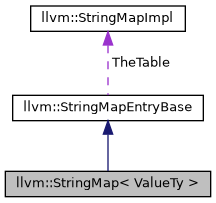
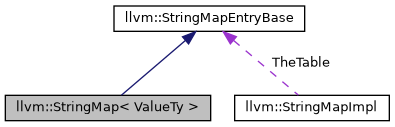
edge "llvm::StringMapEntryBase" -> "llvm::StringMapImpl": reversed
